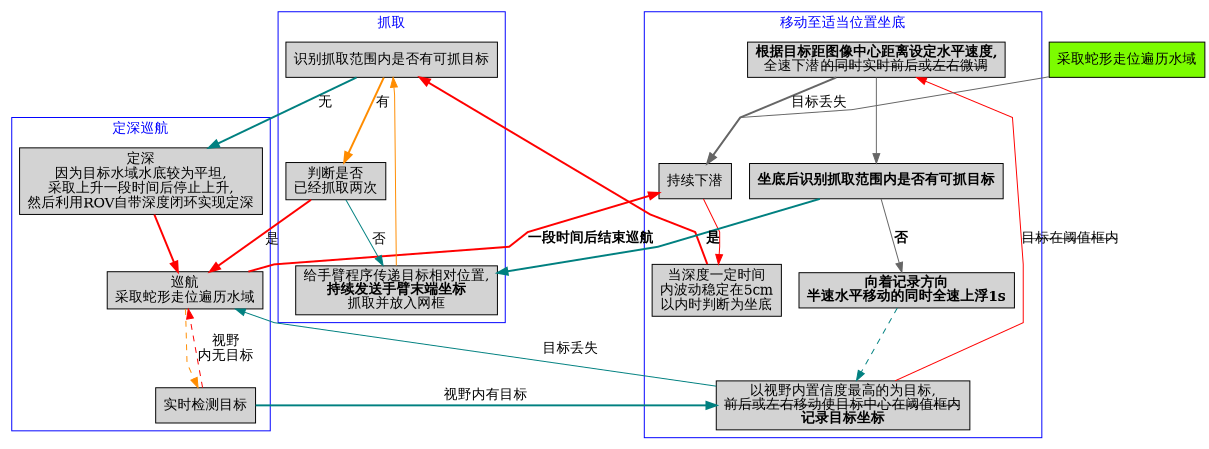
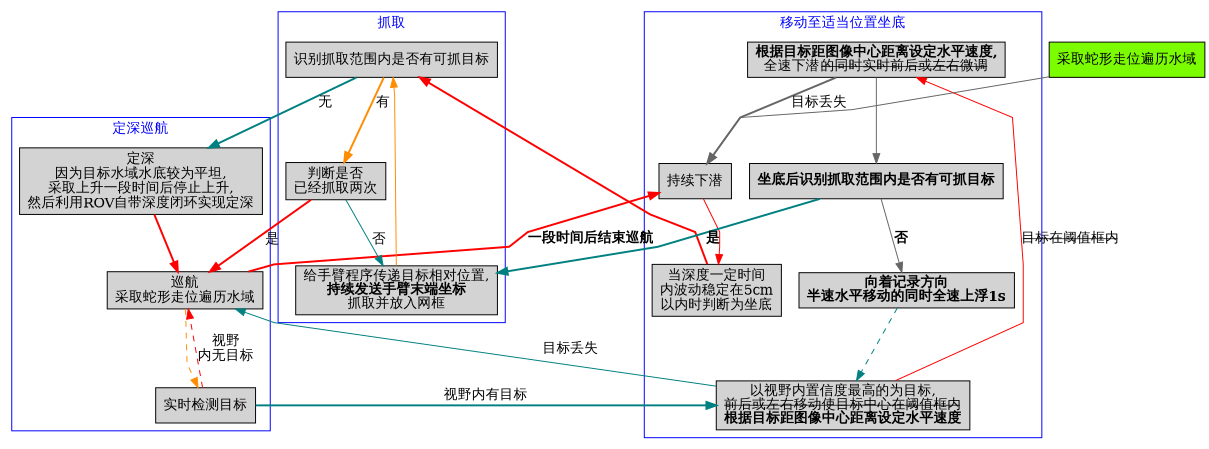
node "以视野内置信度最高的为目标,": text "记录目标坐标" -> "根据目标距图像中心距离设定水平速度"
